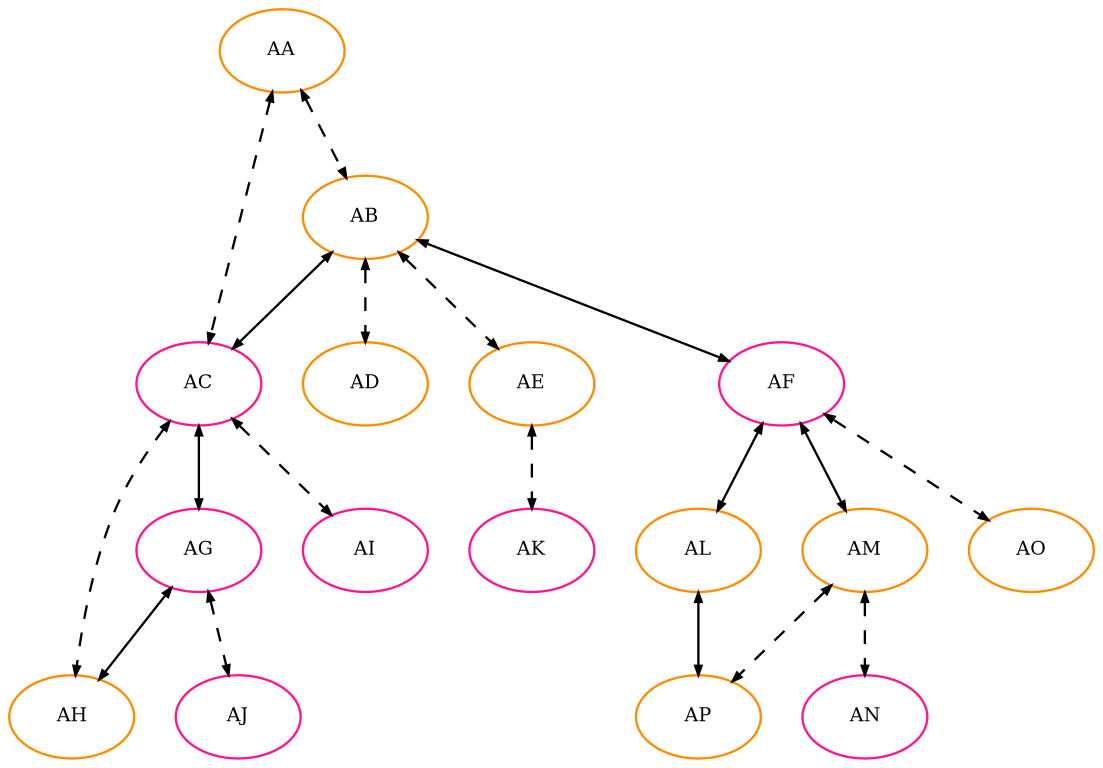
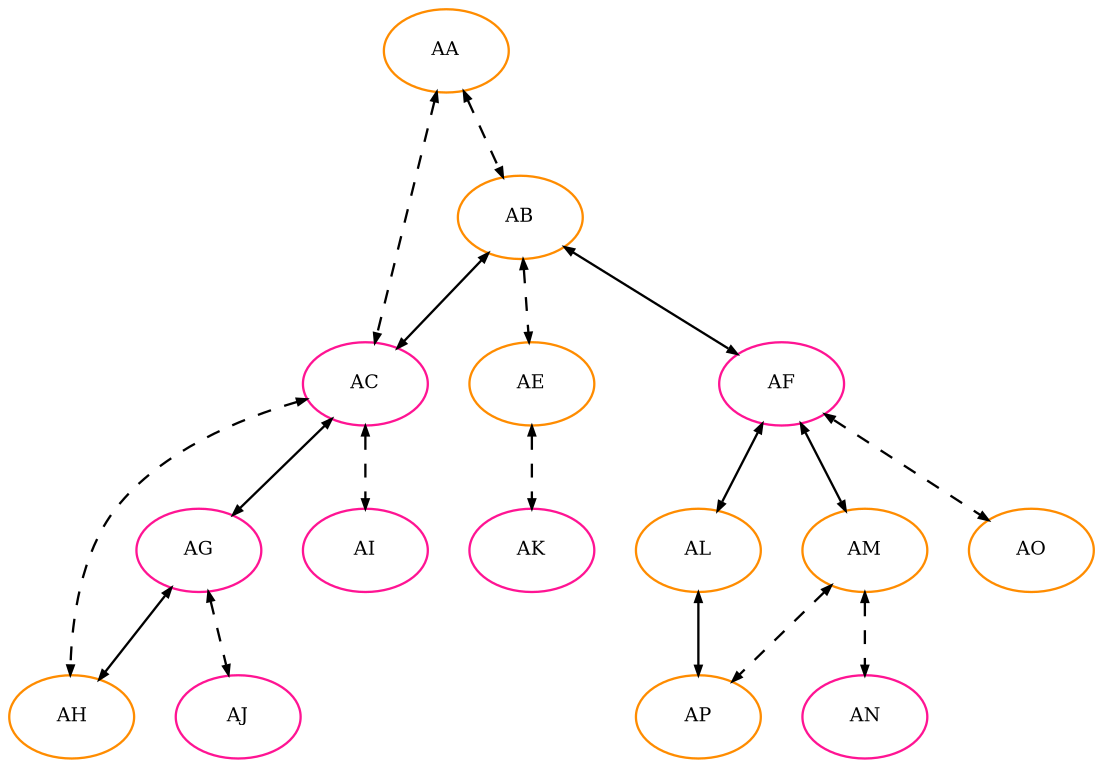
node "AD": removed
